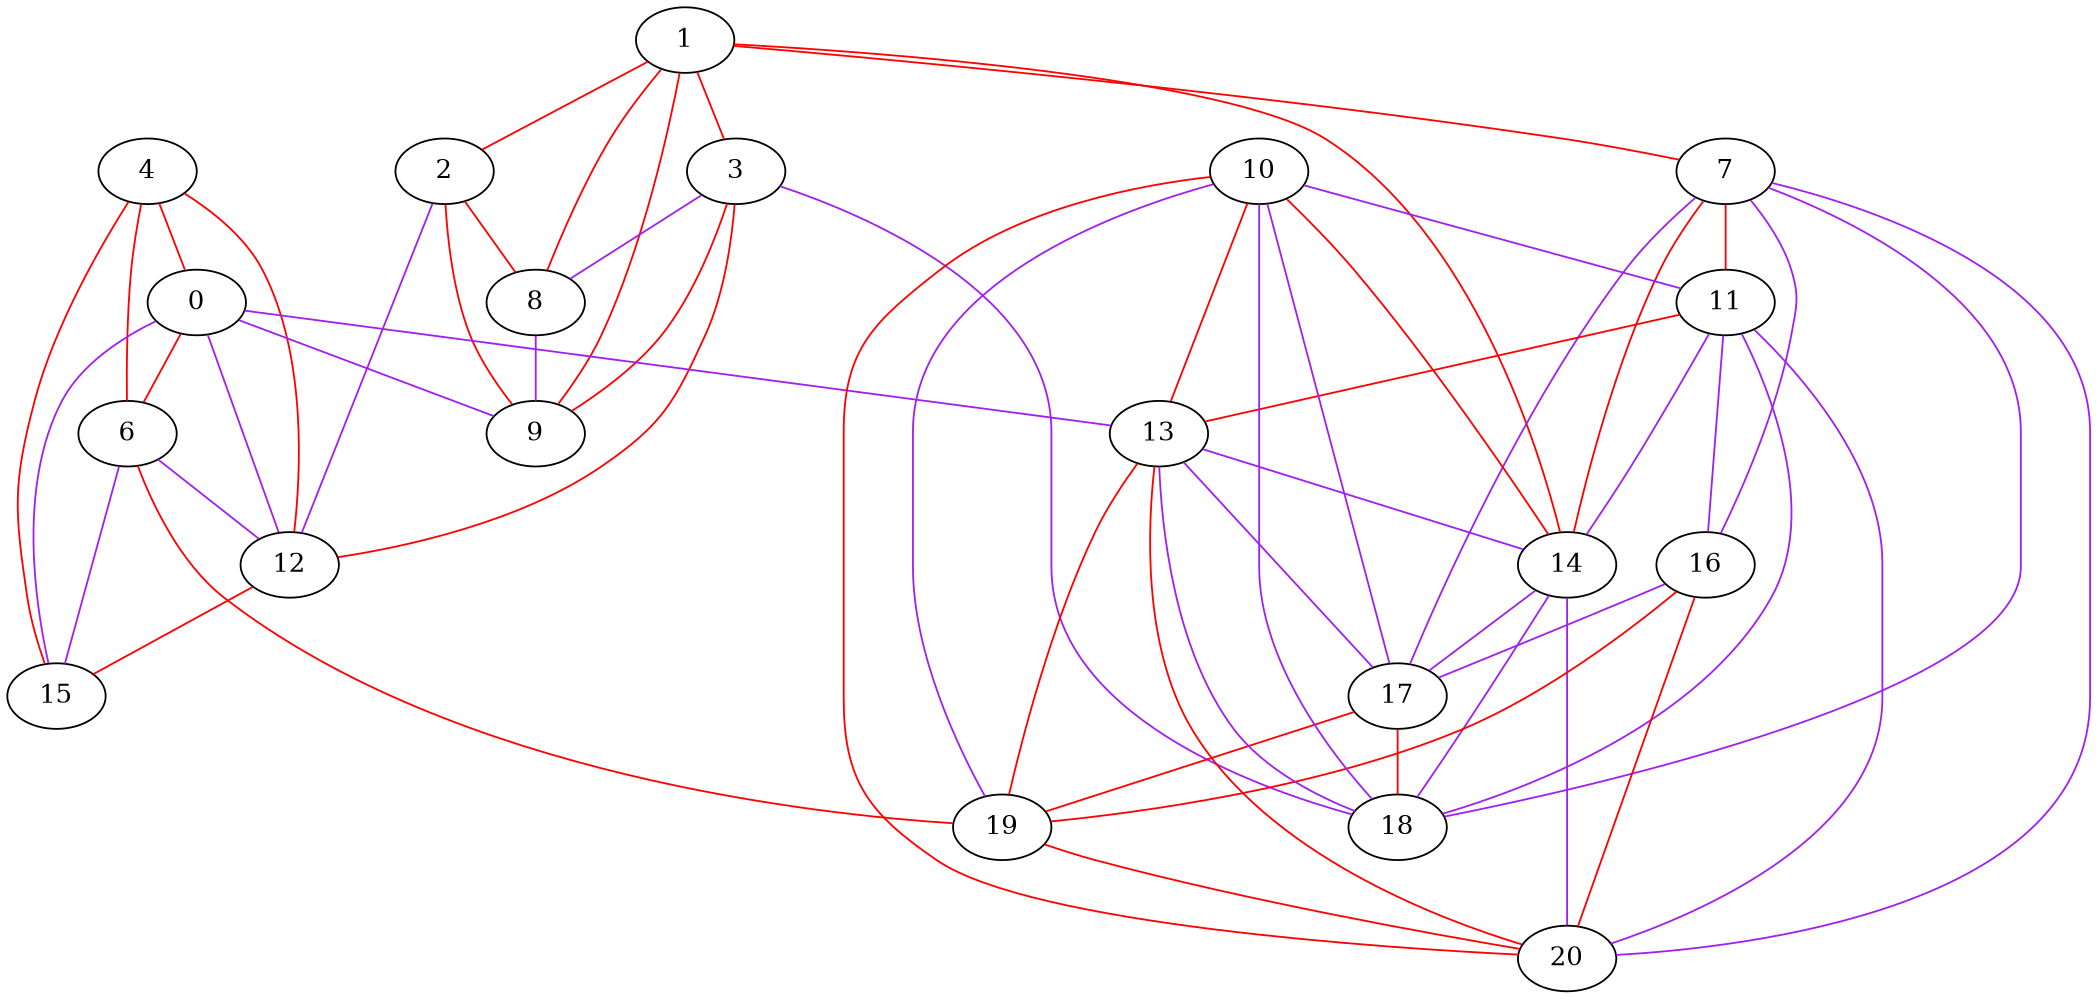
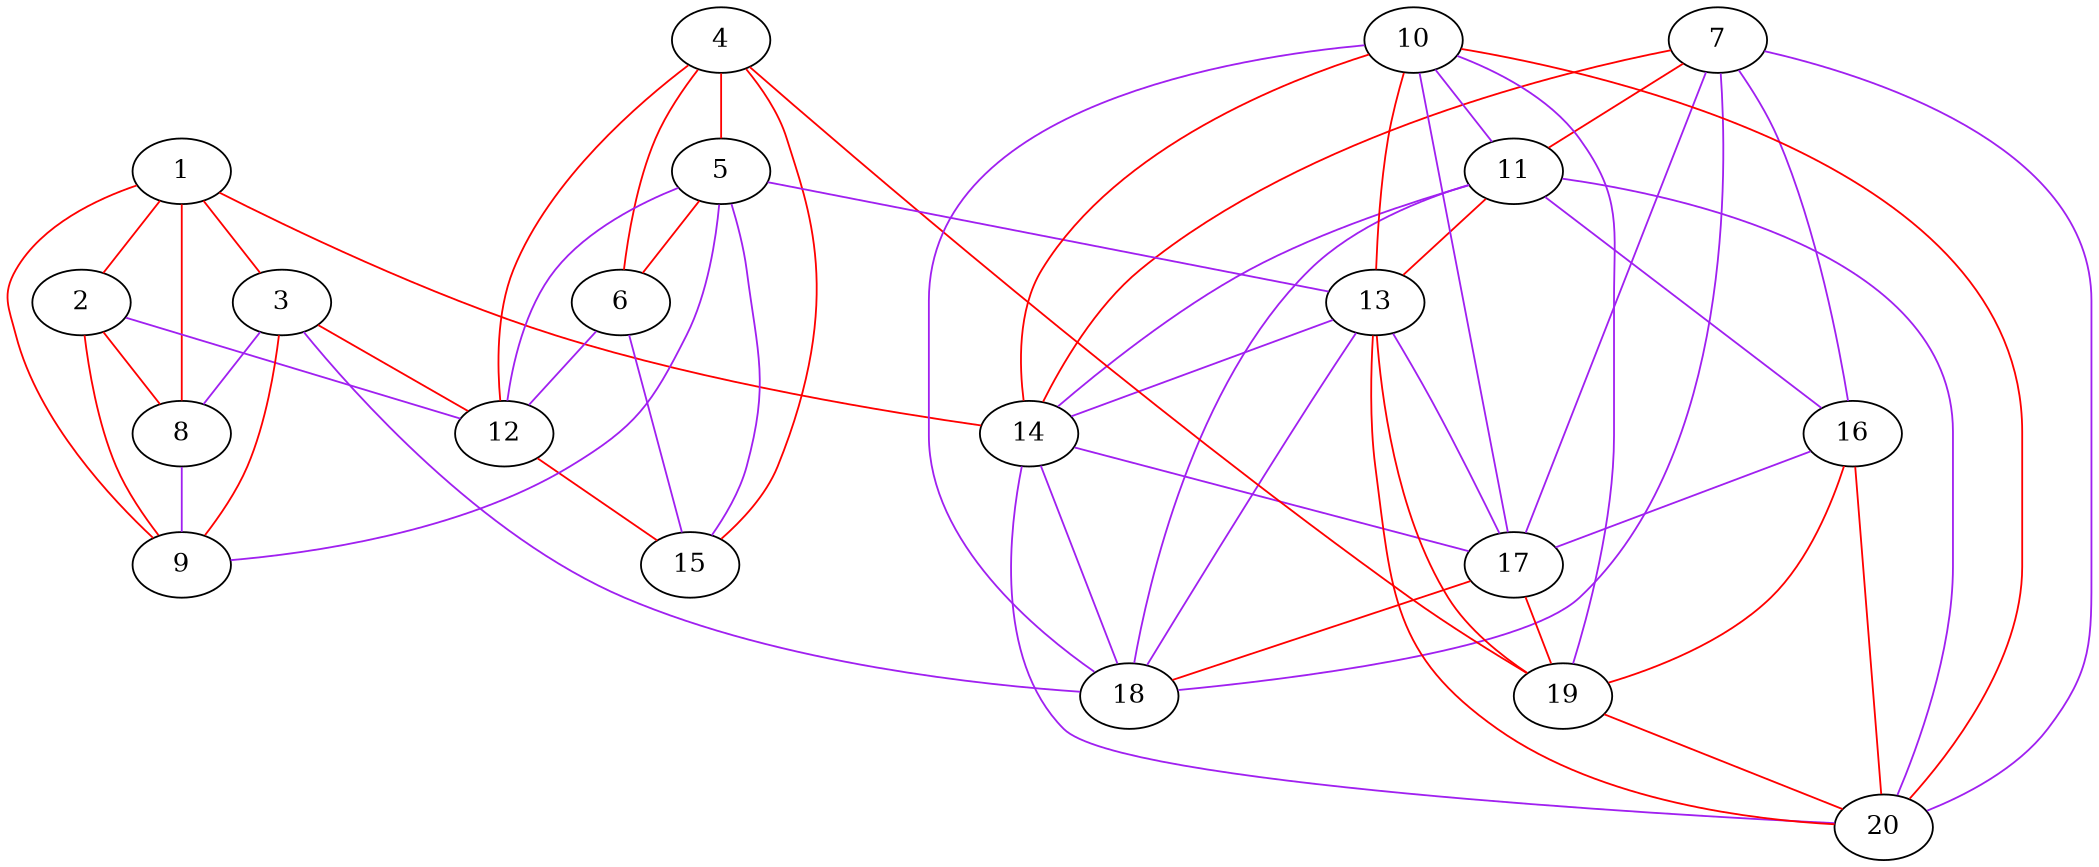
edge "1" -- "7": removed
node "0": label "0" -> "5"
edge "6" -- "19": now "4" -- "19"
